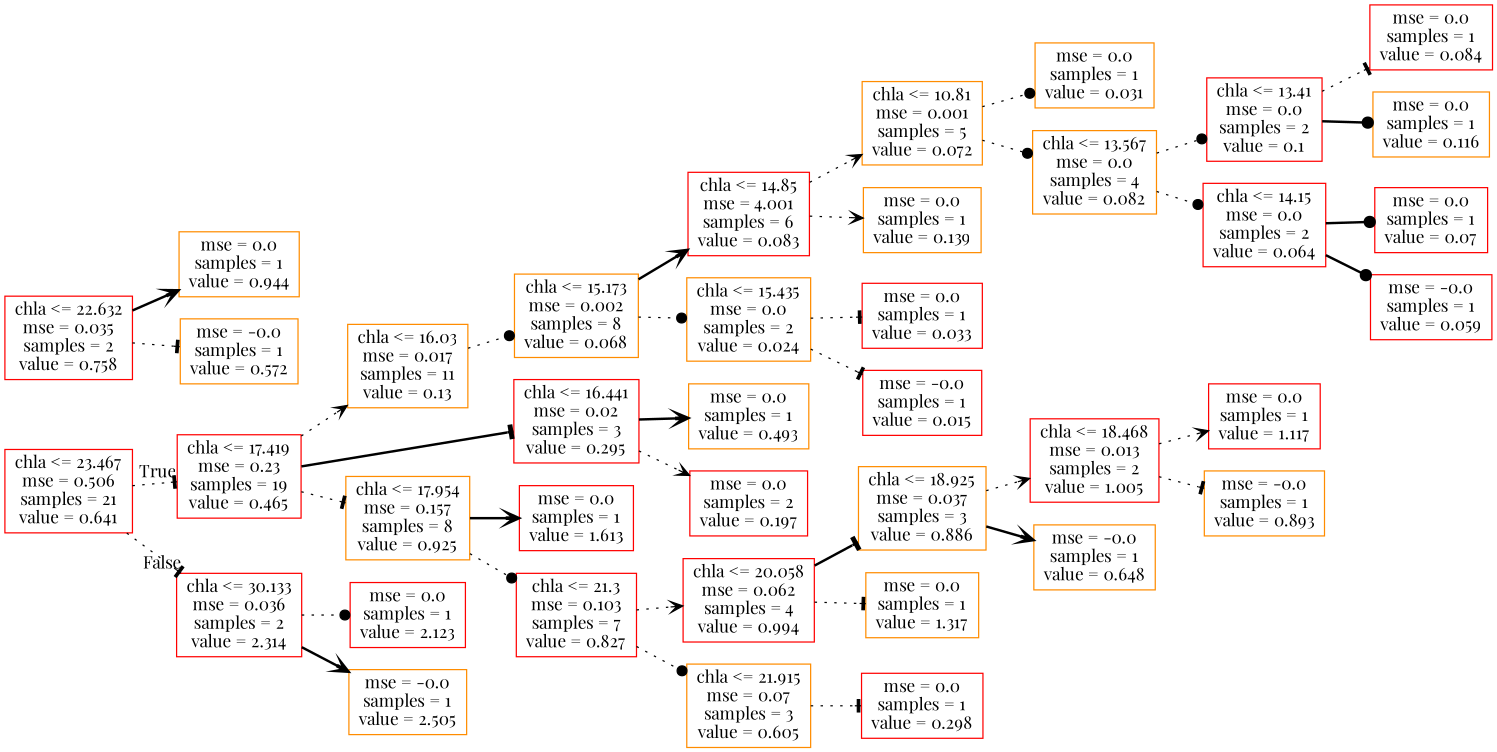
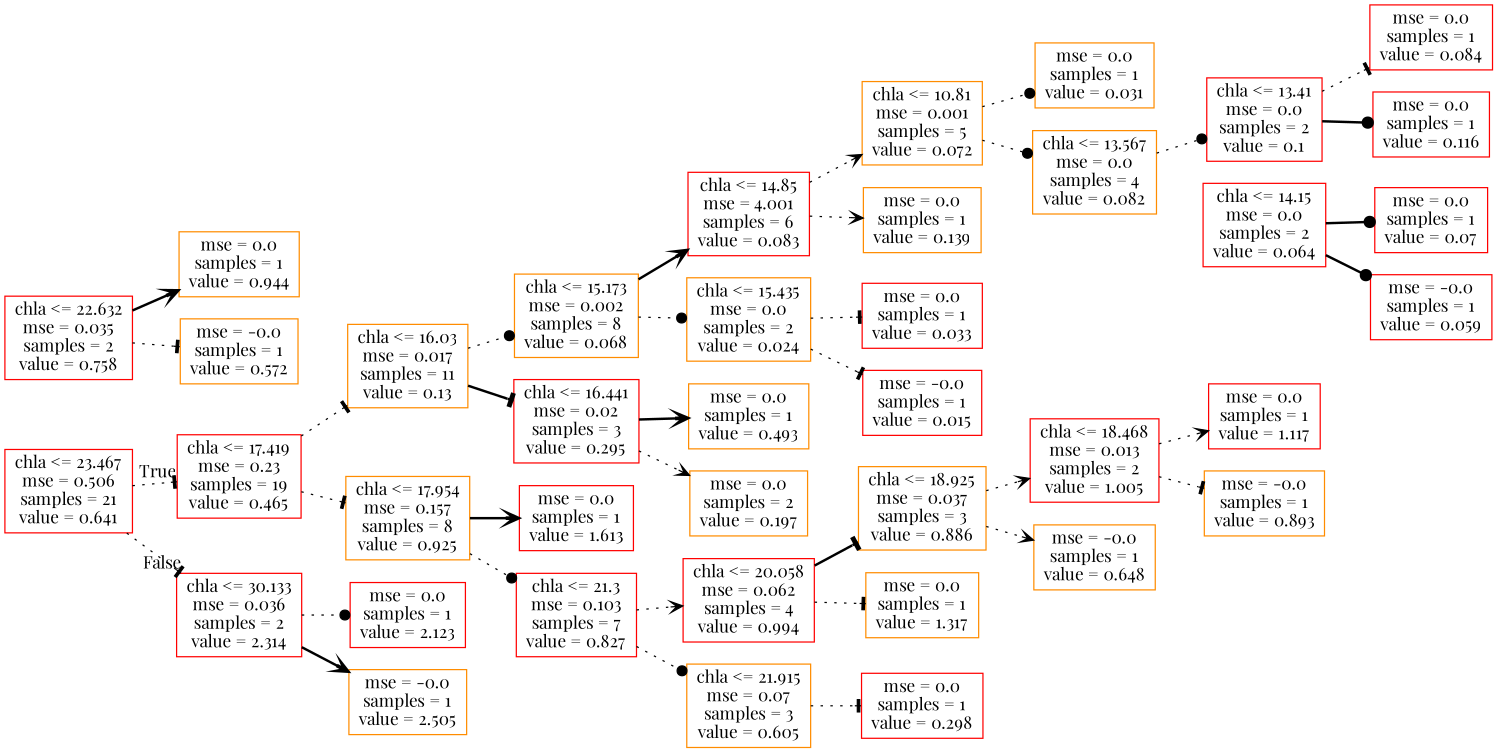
node "mse = 0.0 samples = 1 value = 0.116": color darkorange -> red
edge "chla <= 13.567 mse = 0.0 samples = 4 value = 0.082" -> "chla <= 14.15 mse = 0.0 samples = 2 value = 0.064": removed
edge "chla <= 17.419 mse = 0.23 samples = 19 value = 0.465" -> "chla <= 16.03 mse = 0.017 samples = 11 value = 0.13": arrowhead vee -> tee
edge "chla <= 17.419 mse = 0.23 samples = 19 value = 0.465" -> "chla <= 16.441 mse = 0.02 samples = 3 value = 0.295": now "chla <= 16.03 mse = 0.017 samples = 11 value = 0.13" -> "chla <= 16.441 mse = 0.02 samples = 3 value = 0.295"
node "mse = 0.0 samples = 2 value = 0.197": color red -> darkorange
edge "chla <= 18.925 mse = 0.037 samples = 3 value = 0.886" -> "mse = -0.0 samples = 1 value = 0.648": style bold -> dotted
